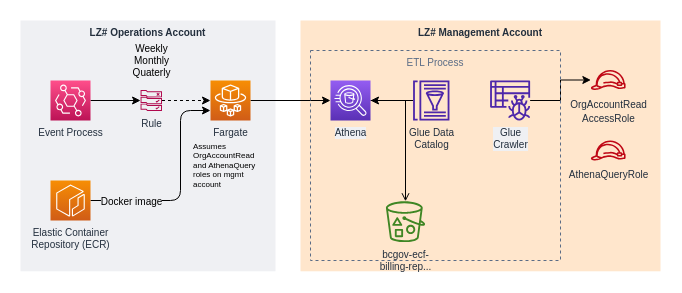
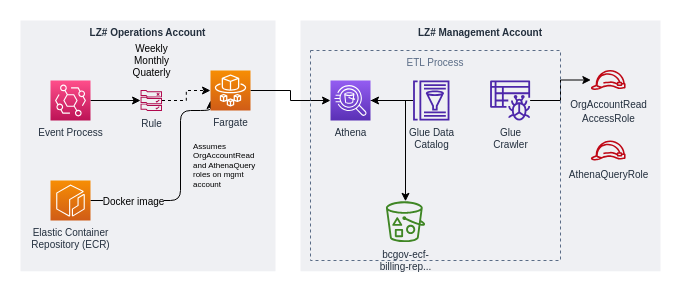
node "Fargate": moved (231, 101) -> (231, 91)
node "LZ# Management Account": fillcolor #ffe6cc -> #eff0f3
edge "Athena" -> "bcgov-ecf- billing-rep...": arrowhead open -> classic
